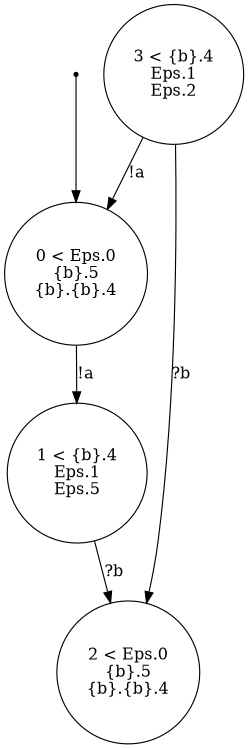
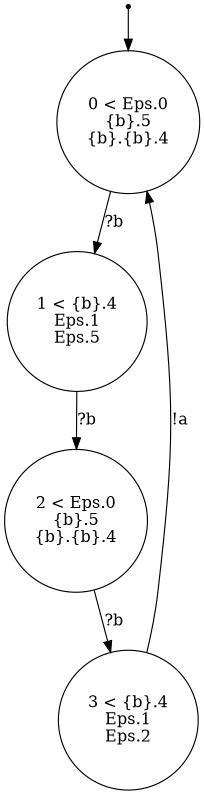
edge "3 < {b}.4 Eps.1 Eps.2" -> "2 < Eps.0 {b}.5 {b}.{b}.4": reversed
edge "0 < Eps.0 {b}.5 {b}.{b}.4" -> "1 < {b}.4 Eps.1 Eps.5": label "!a" -> "?b"
